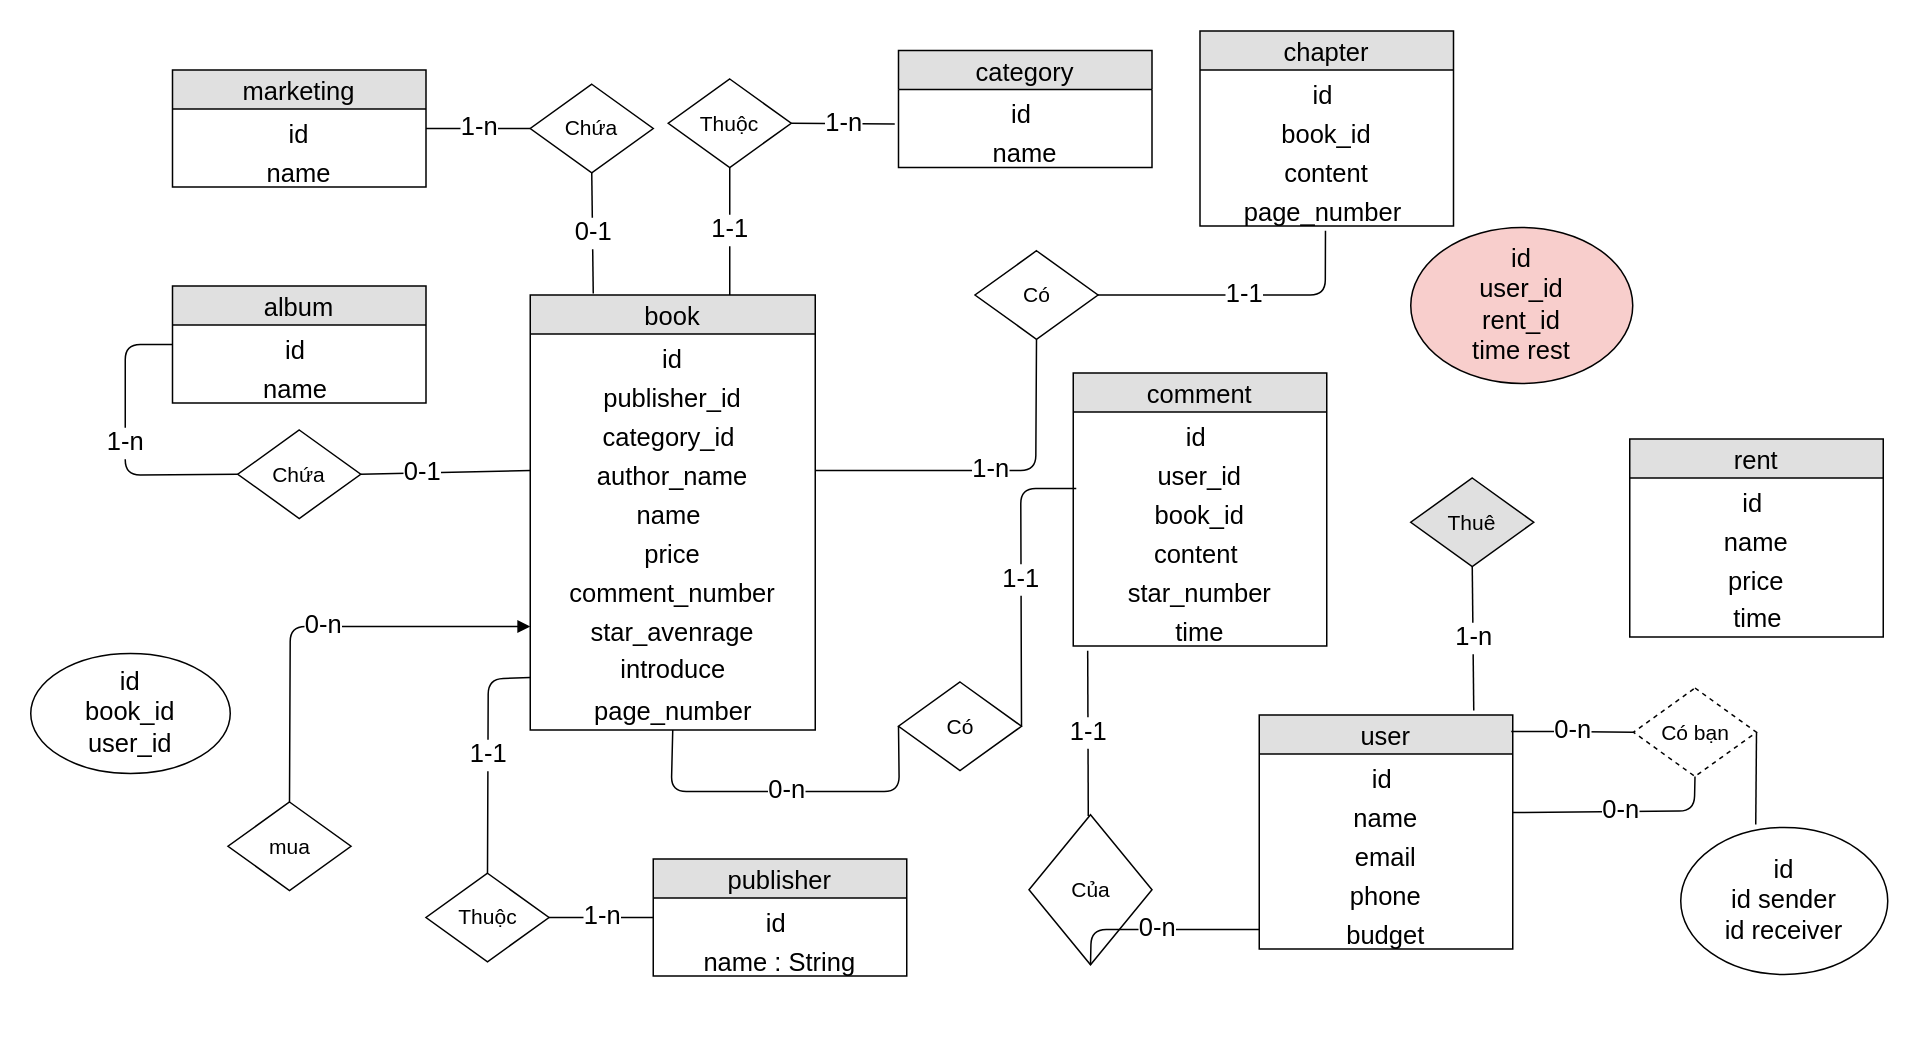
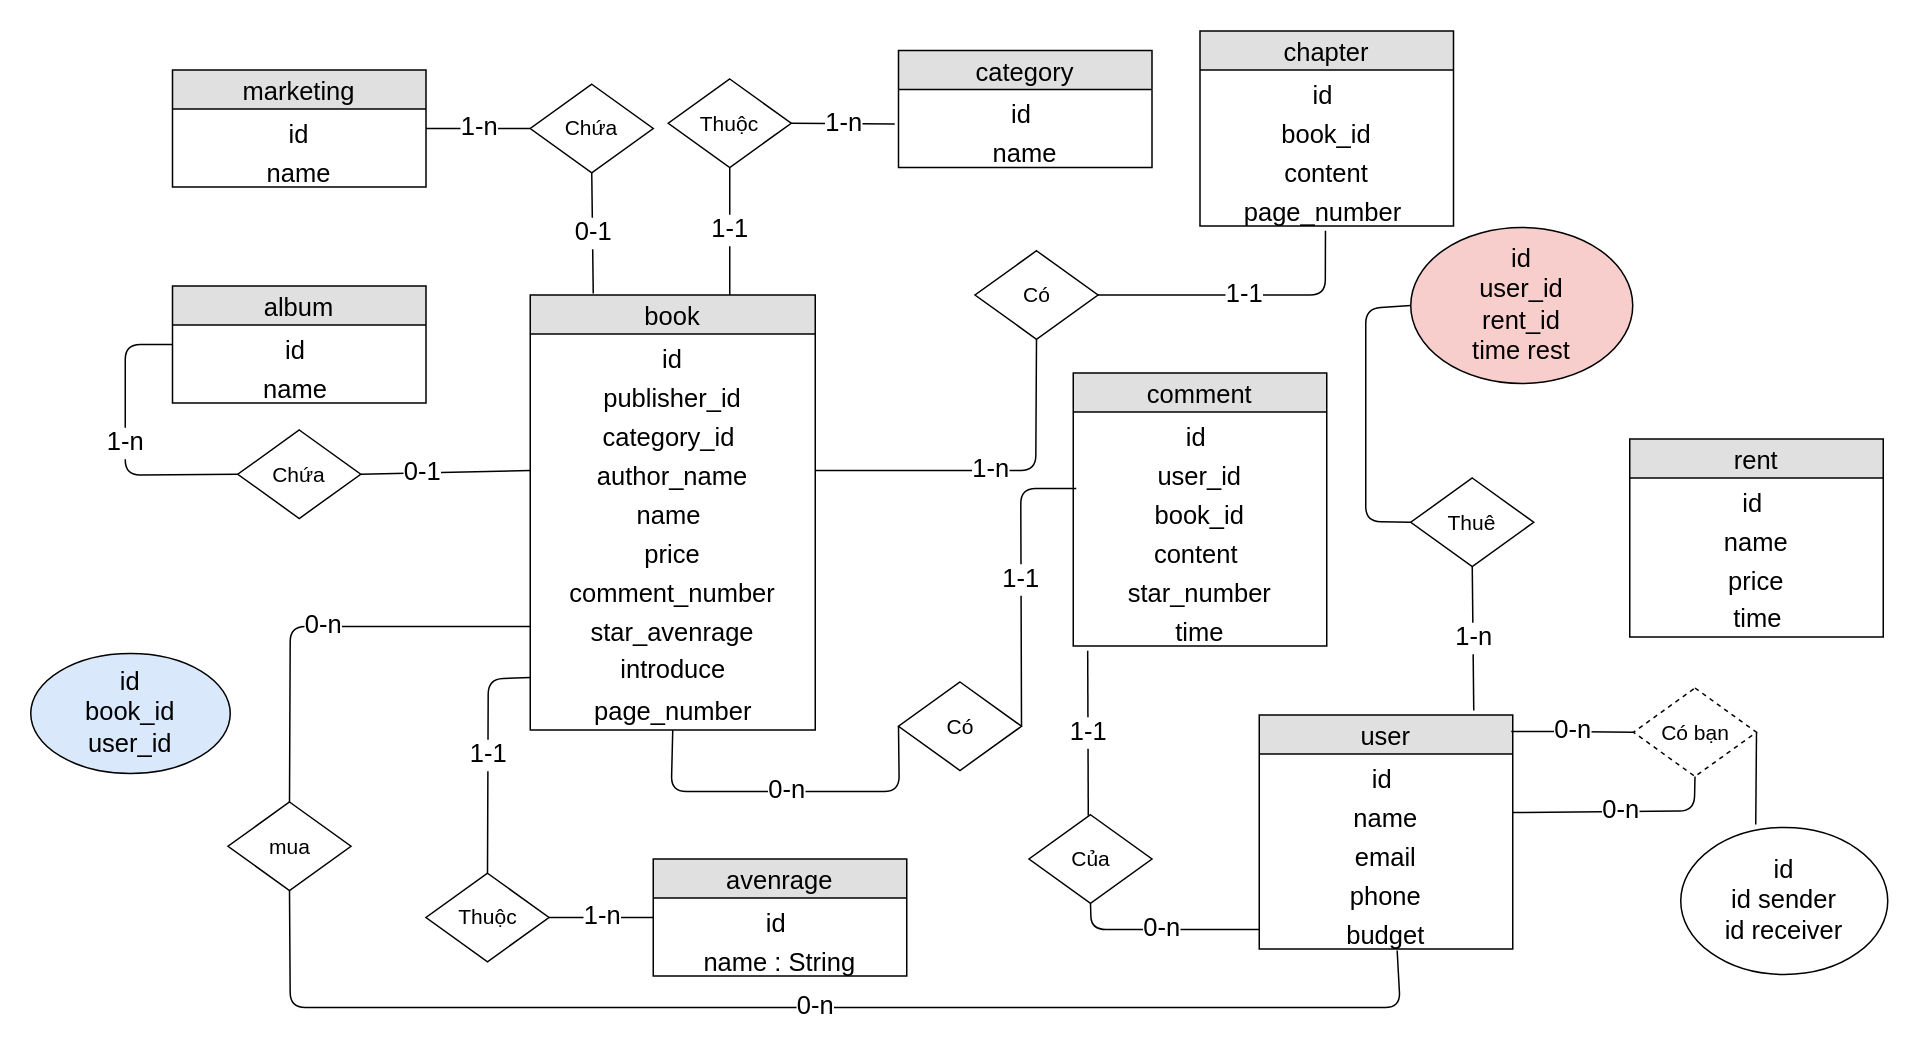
edge "id user_id rent_id time rest" -- "Thuê": added
node "Thuê": fillcolor #e0e0e0 -> #ffffff
edge "mua" -> "star_avenrage": arrowhead block -> none
node "id book_id user_id": fillcolor #ffffff -> #dae8fc
node "publisher": label "publisher" -> "avenrage"
node "Của": size 123x150 -> 123x89
edge "mua" -- "budget": added, label "0-n"
